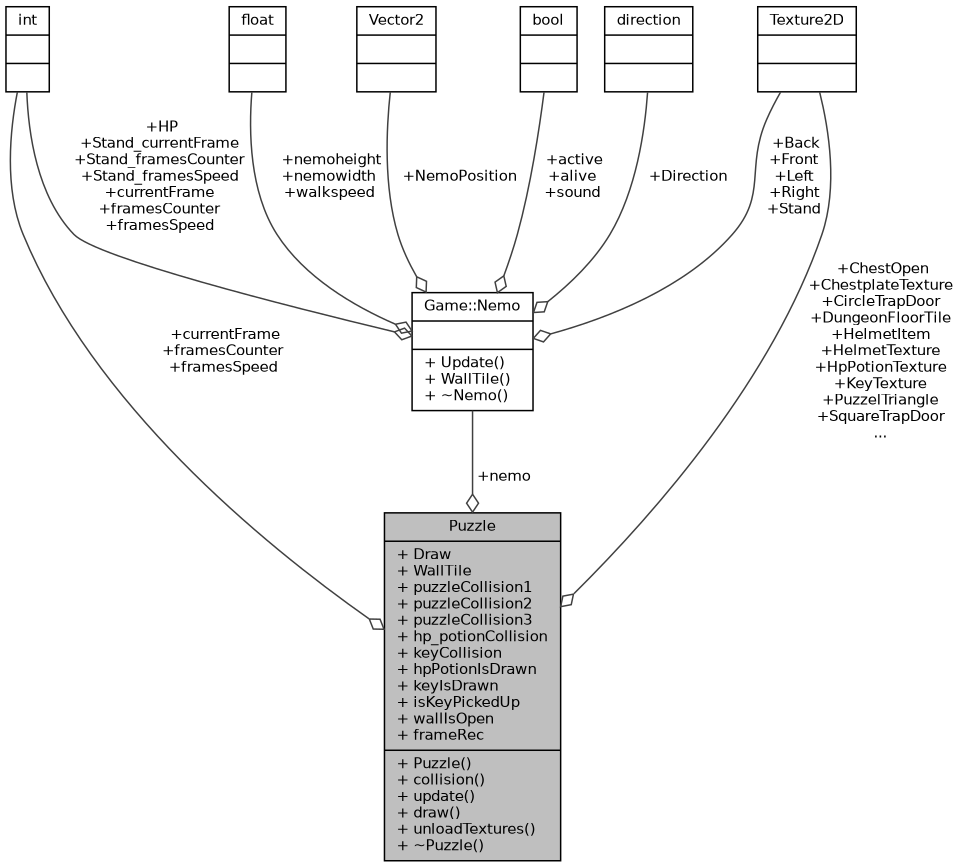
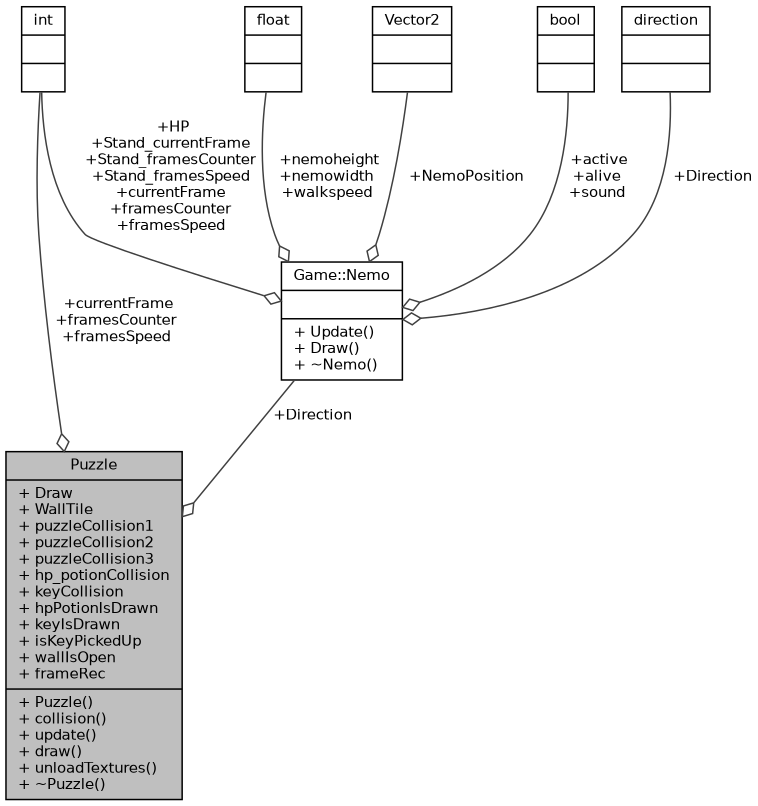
node "Texture2D": removed
node "Game::Nemo": text "+ WallTile()" -> "+ Draw()"
edge "Game::Nemo" -> "Puzzle": label " +nemo" -> " +Direction"
